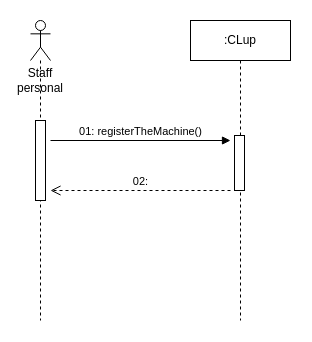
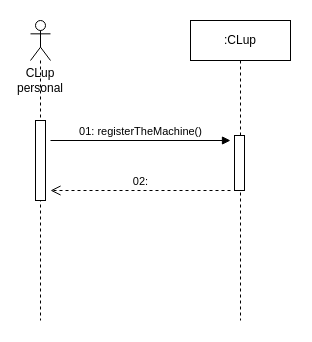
node "Staff personal": label "Staff personal" -> "CLup personal"
